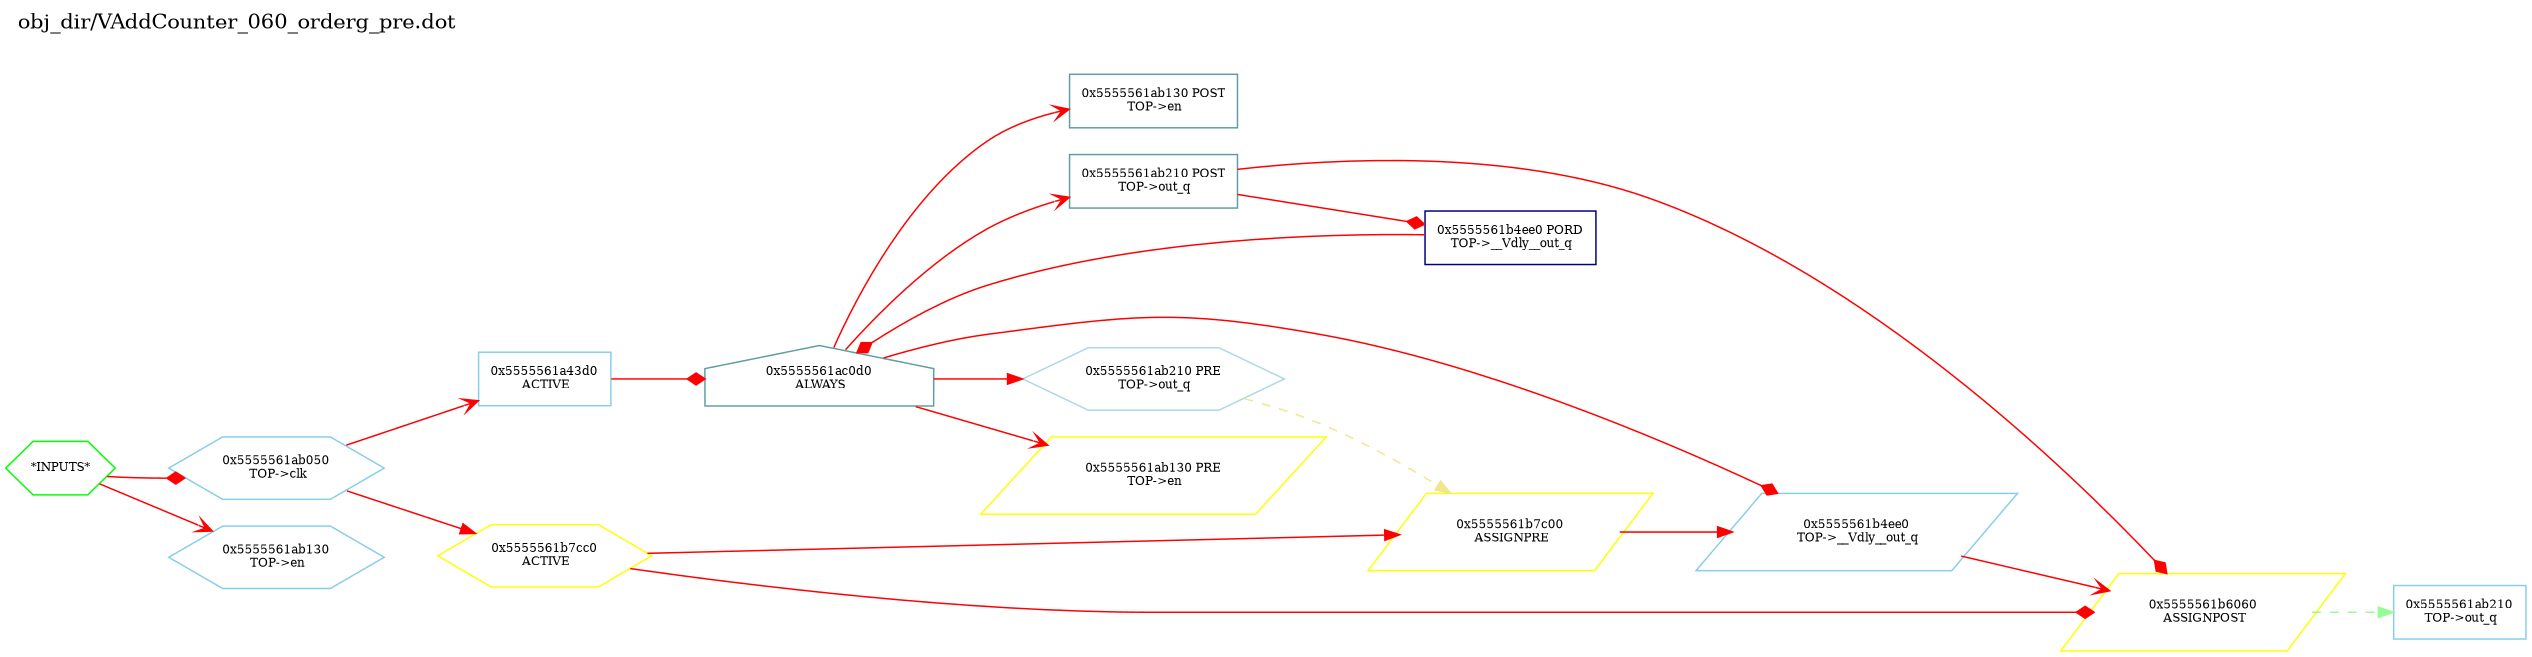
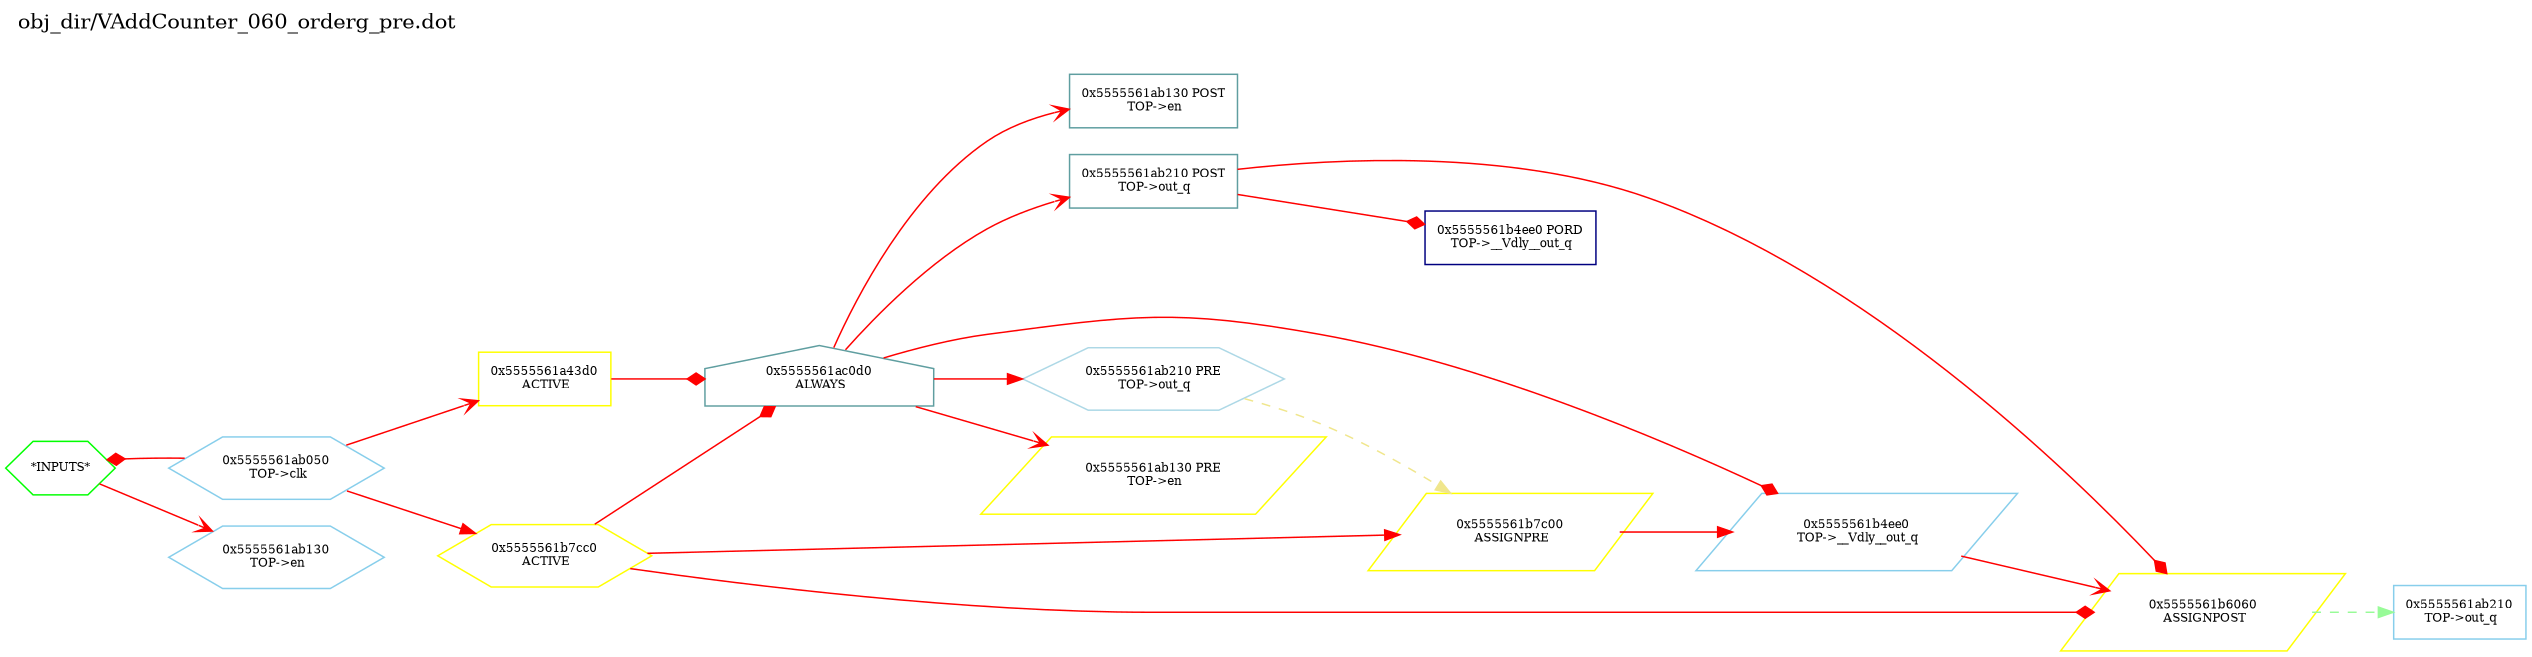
edge "0x5555561b4ee0 PORD TOP->__Vdly__out_q" -> "0x5555561ac0d0 ALWAYS": now "0x5555561b7cc0 ACTIVE" -> "0x5555561ac0d0 ALWAYS"
node "0x5555561a43d0 ACTIVE": color skyblue -> yellow
edge "*INPUTS*" -> "0x5555561ab050 TOP->clk": reversed
